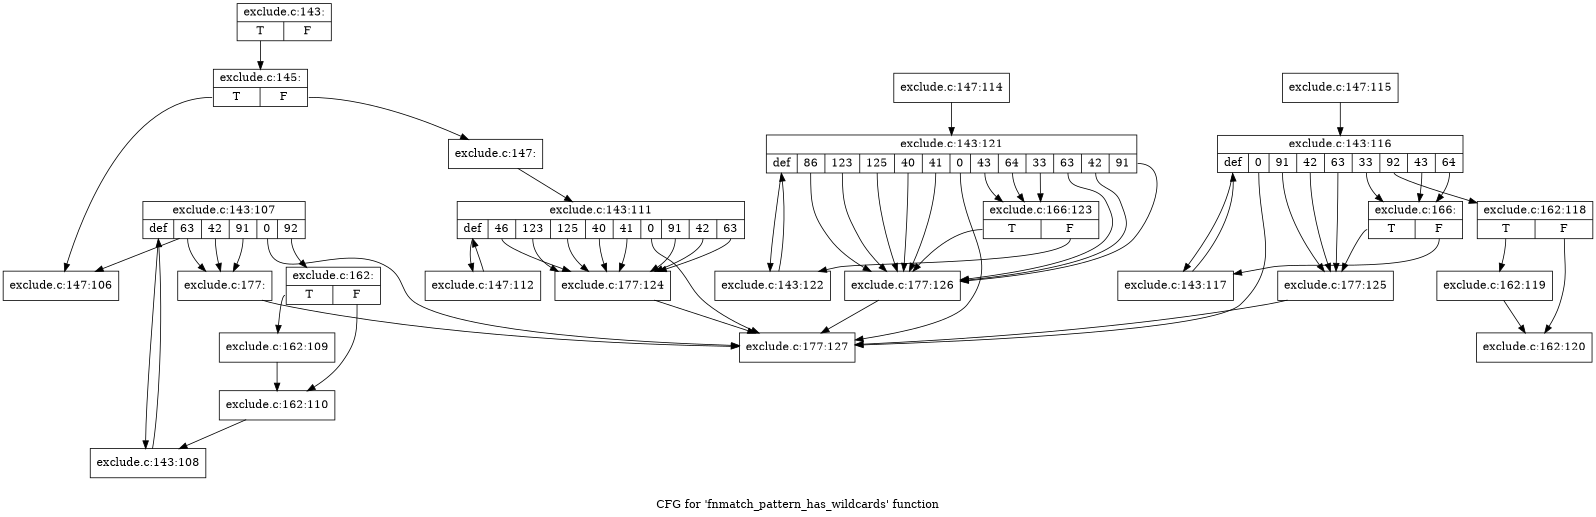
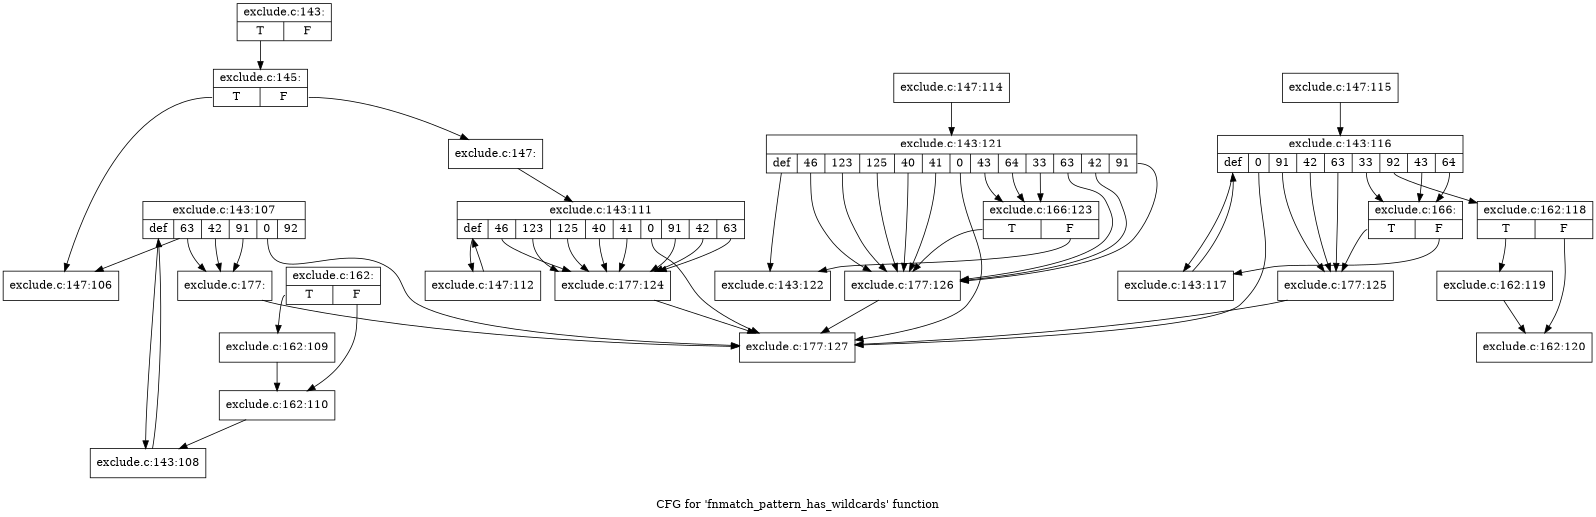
node "exclude.c:143:121": text "86" -> "46"
edge "exclude.c:143:122" -> "exclude.c:143:121": removed
edge "exclude.c:143:107" -> "exclude.c:162:": removed
